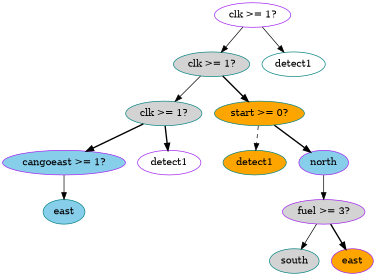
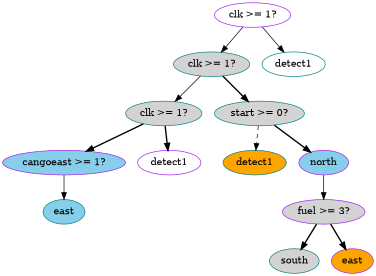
node "start >= 0?": fillcolor orange -> lightgrey
edge "fuel >= 3?" -> "south": style solid -> bold
